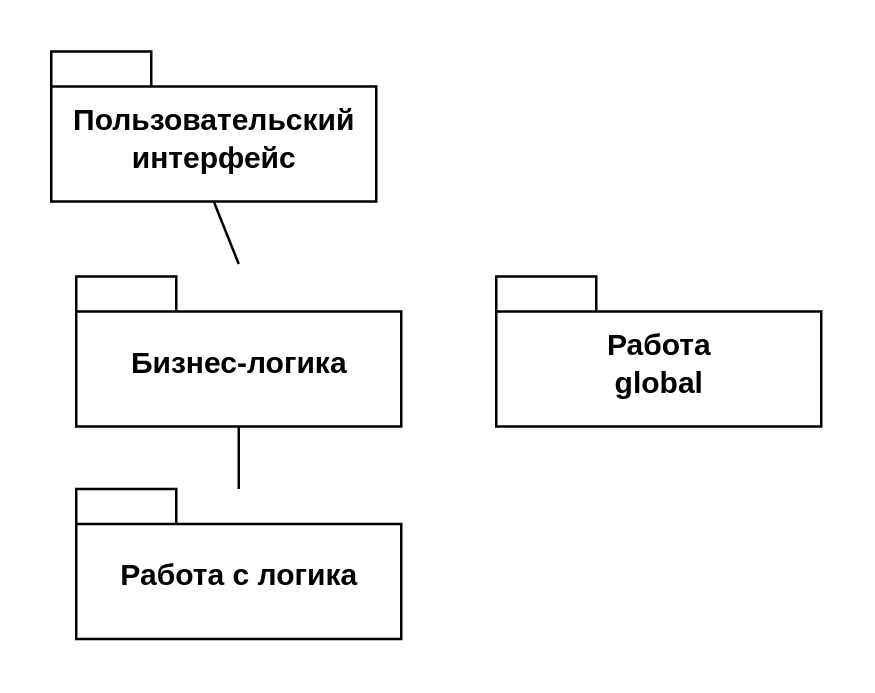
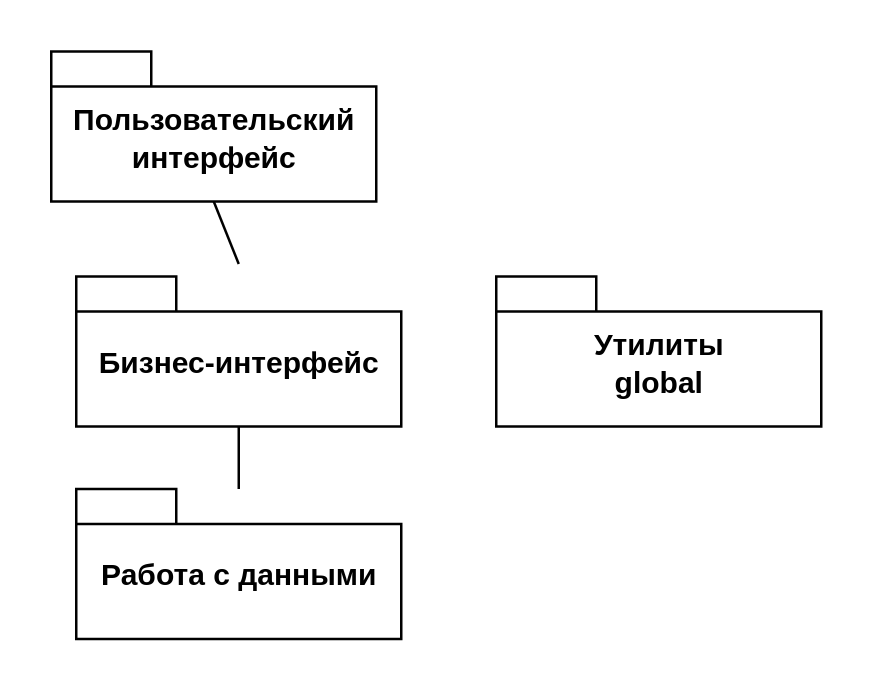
node "Бизнес-логика": label "Бизнес-логика" -> "Бизнес-интерфейс"
node "Работа global": label "Работа global" -> "Утилиты global"
node "Работа с логика": label "Работа с логика" -> "Работа с данными"
